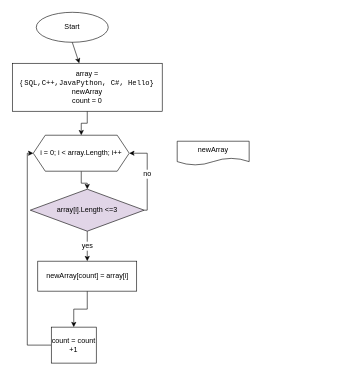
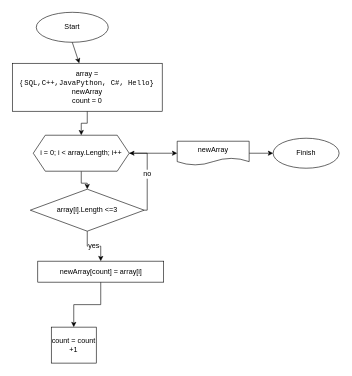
edge "i = 0; i < array.Length; i++" -> "newArray": added
edge "newArray" -> "Finish": added
node "Finish": added
node "array[i].Length <=3": fillcolor #e1d5e7 -> #ffffff
node "newArray[count] = array[i]": size 99x30 -> 126x21
edge "count = count +1" -> "i = 0; i < array.Length; i++": removed
